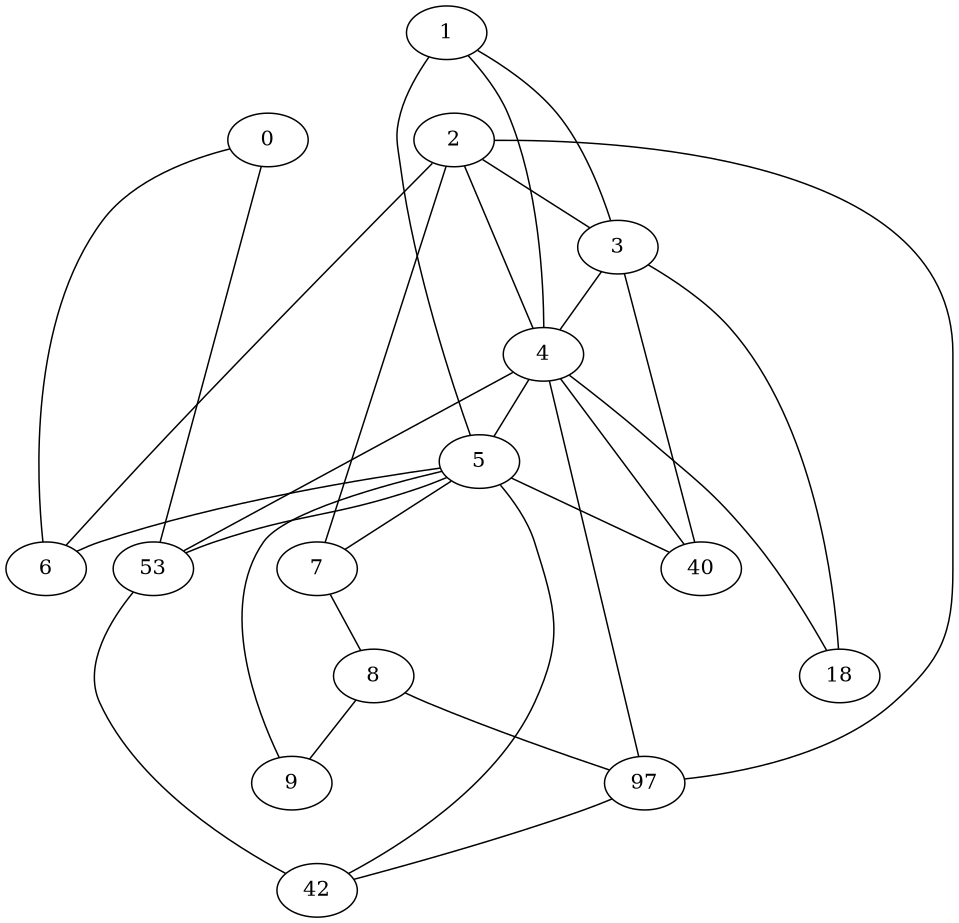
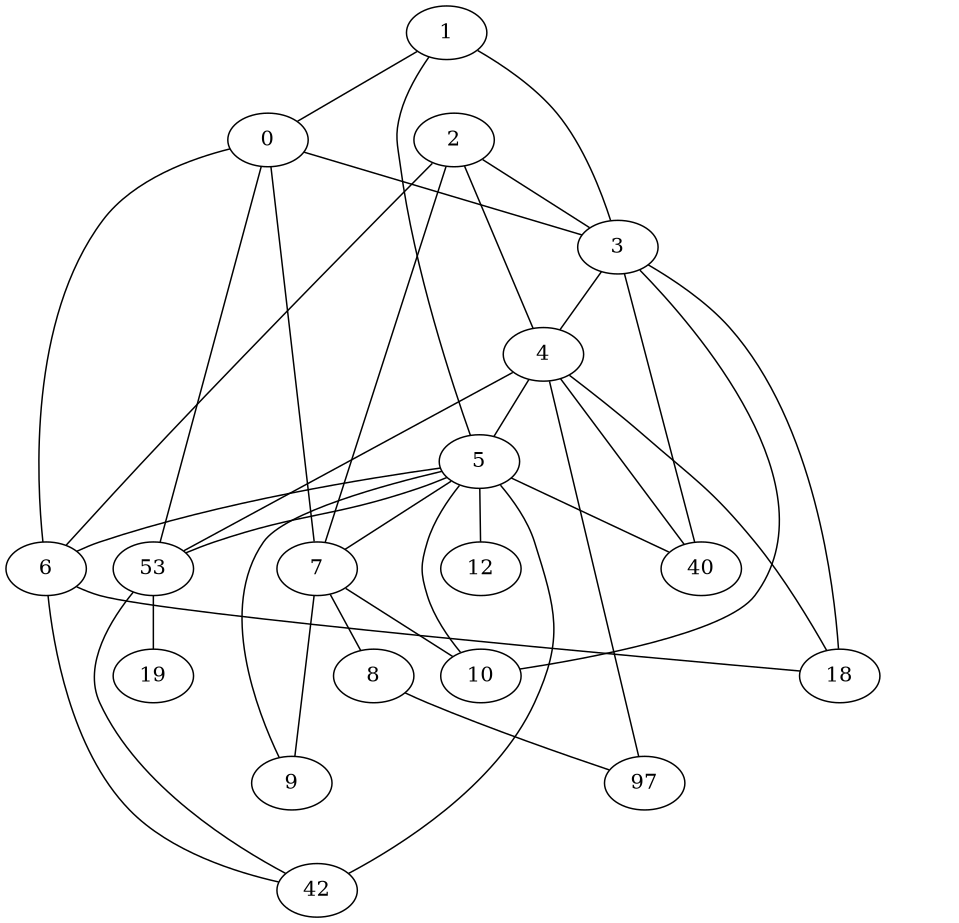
edge "1" -- "4": now "1" -- "0"
edge "0" -- "3": added
edge "0" -- "7": added
edge "2" -- "97": removed
node "12": added
edge "6" -- "18": added
node "19": added
node "10": added
edge "8" -- "9": now "7" -- "9"
edge "97" -- "42": now "6" -- "42"
